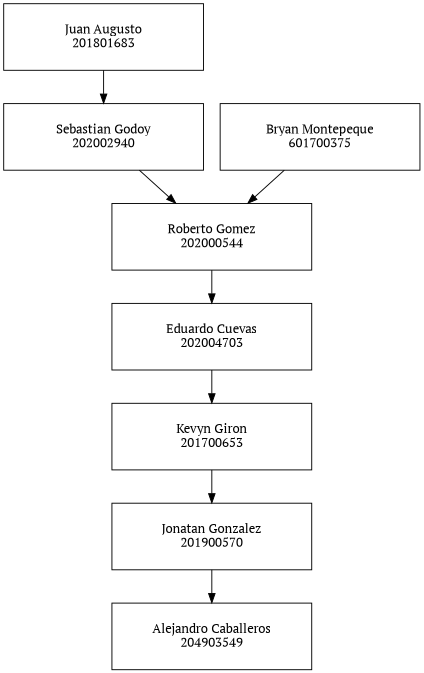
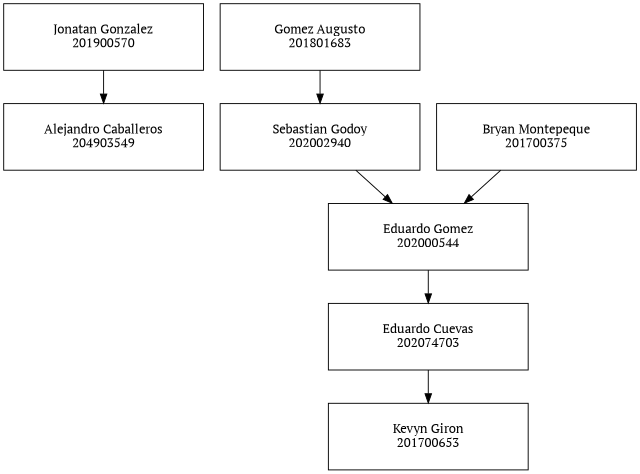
node "Juan Augusto 201801683": label "Juan Augusto 201801683" -> "Gomez Augusto 201801683"
node "Bryan Montepeque 601700375": label "Bryan Montepeque 601700375" -> "Bryan Montepeque 201700375"
node "Roberto Gomez 202000544": label "Roberto Gomez 202000544" -> "Eduardo Gomez 202000544"
node "Eduardo Cuevas 202004703": label "Eduardo Cuevas 202004703" -> "Eduardo Cuevas 202074703"
edge "Kevyn Giron 201700653" -> "Jonatan Gonzalez 201900570": removed
